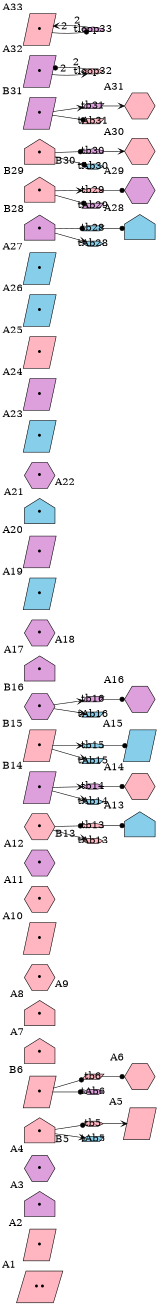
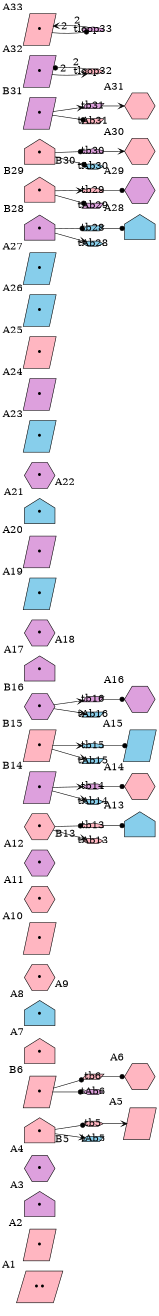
node "• A8": fillcolor lightpink -> skyblue
